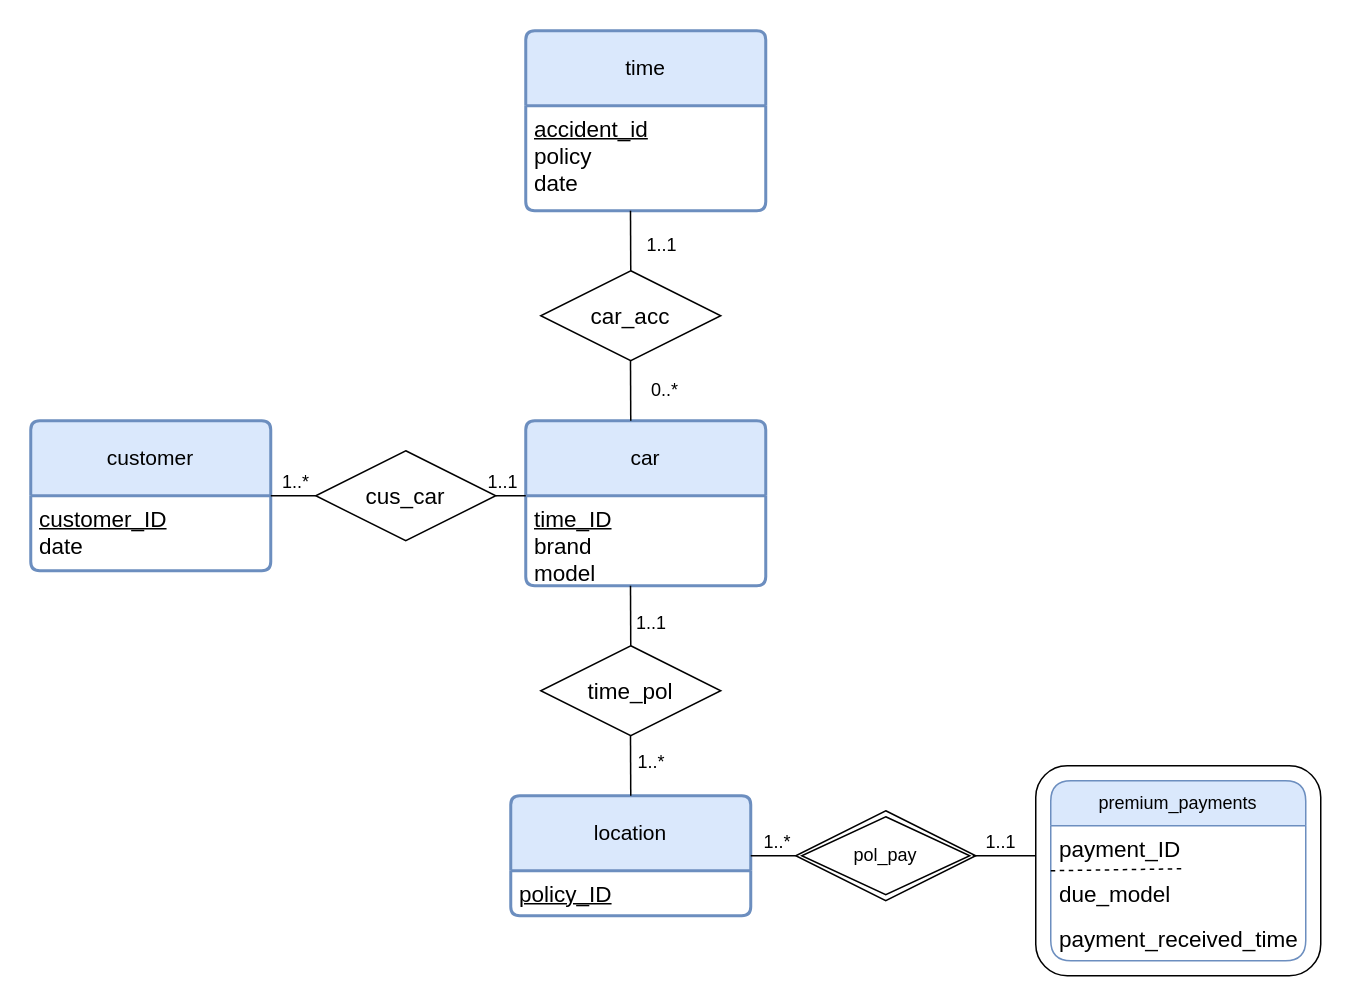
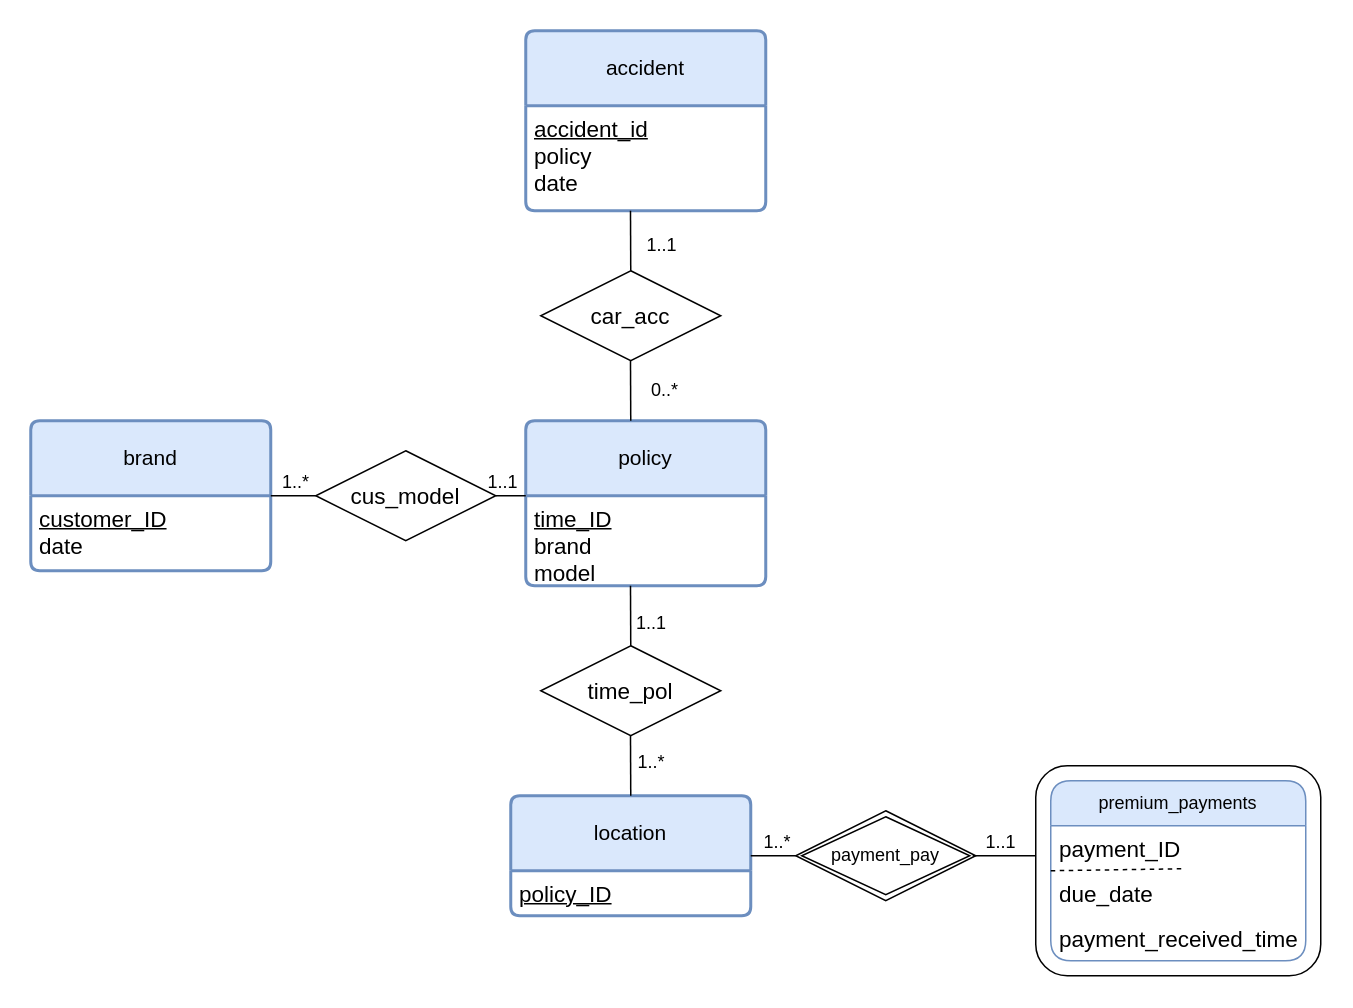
node "time": label "time" -> "accident"
node "customer": label "customer" -> "brand"
node "car": label "car" -> "policy"
node "cus_car": label "cus_car" -> "cus_model"
node "pol_pay": label "pol_pay" -> "payment_pay"
node "due_model": label "due_model" -> "due_date"
